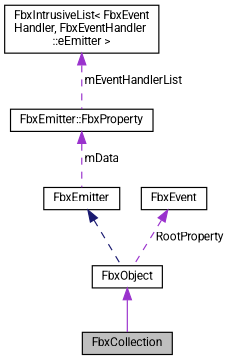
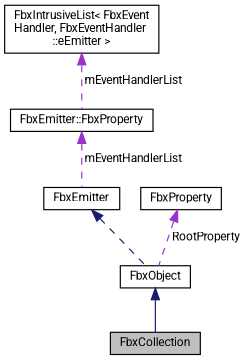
edge "FbxEmitter" -> "FbxEmitter::FbxProperty": label " mData" -> " mEventHandlerList"
node "FbxEvent": label "FbxEvent" -> "FbxProperty"
edge "FbxCollection" -> "FbxObject": color darkorchid3 -> midnightblue
